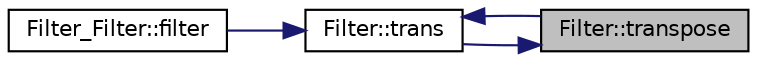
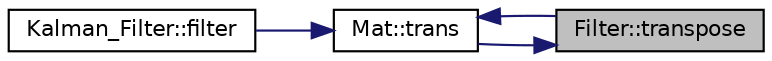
node "Filter_Filter::filter": label "Filter_Filter::filter" -> "Kalman_Filter::filter"
node "Filter::trans": label "Filter::trans" -> "Mat::trans"
